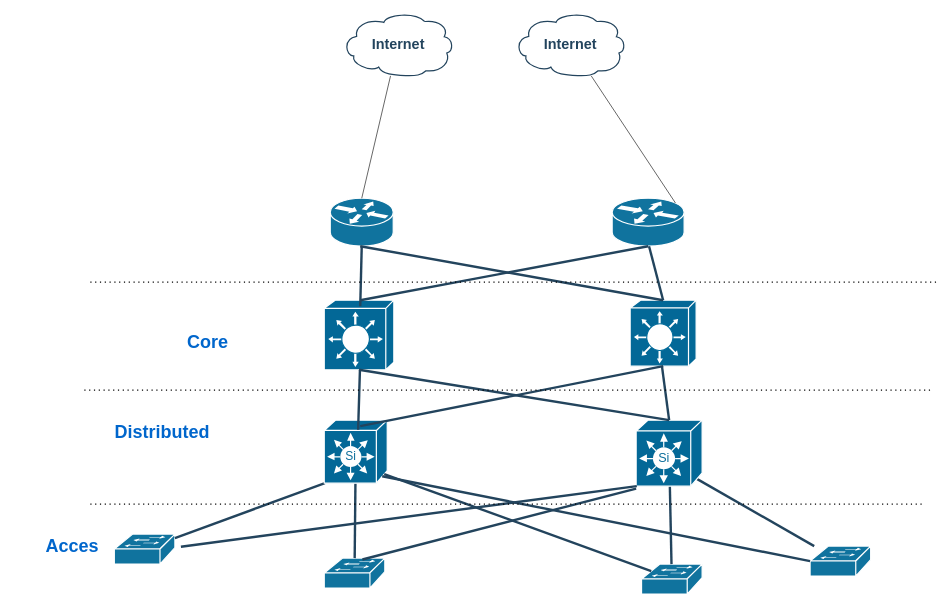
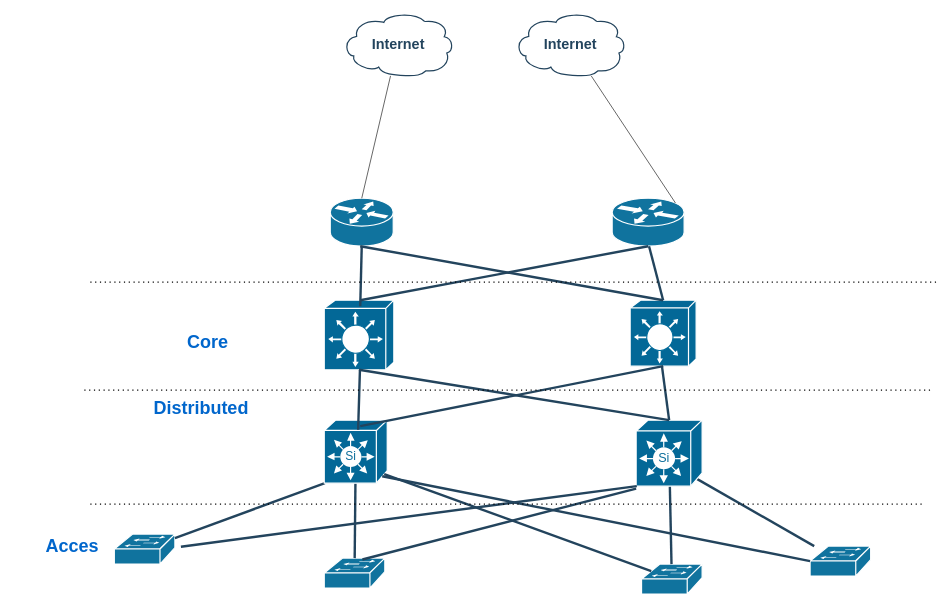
node "Distributed": moved (165, 432) -> (204, 408)
